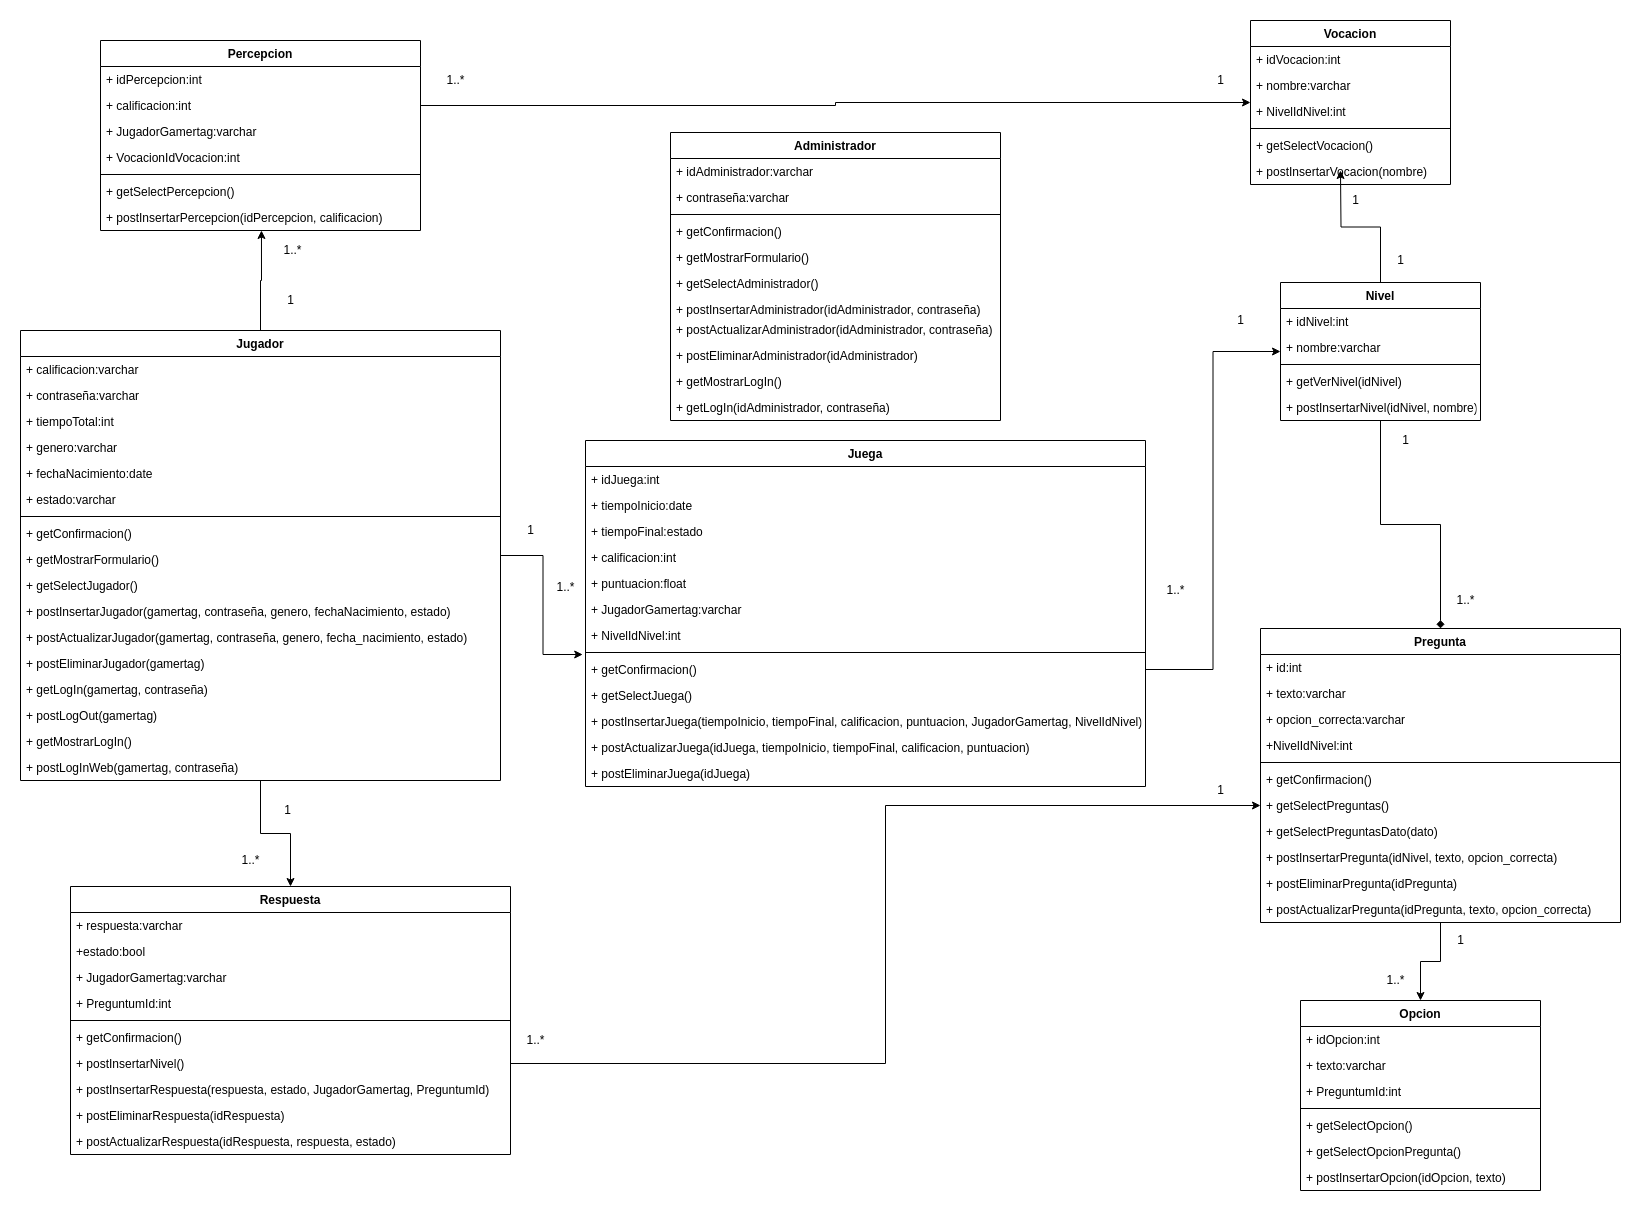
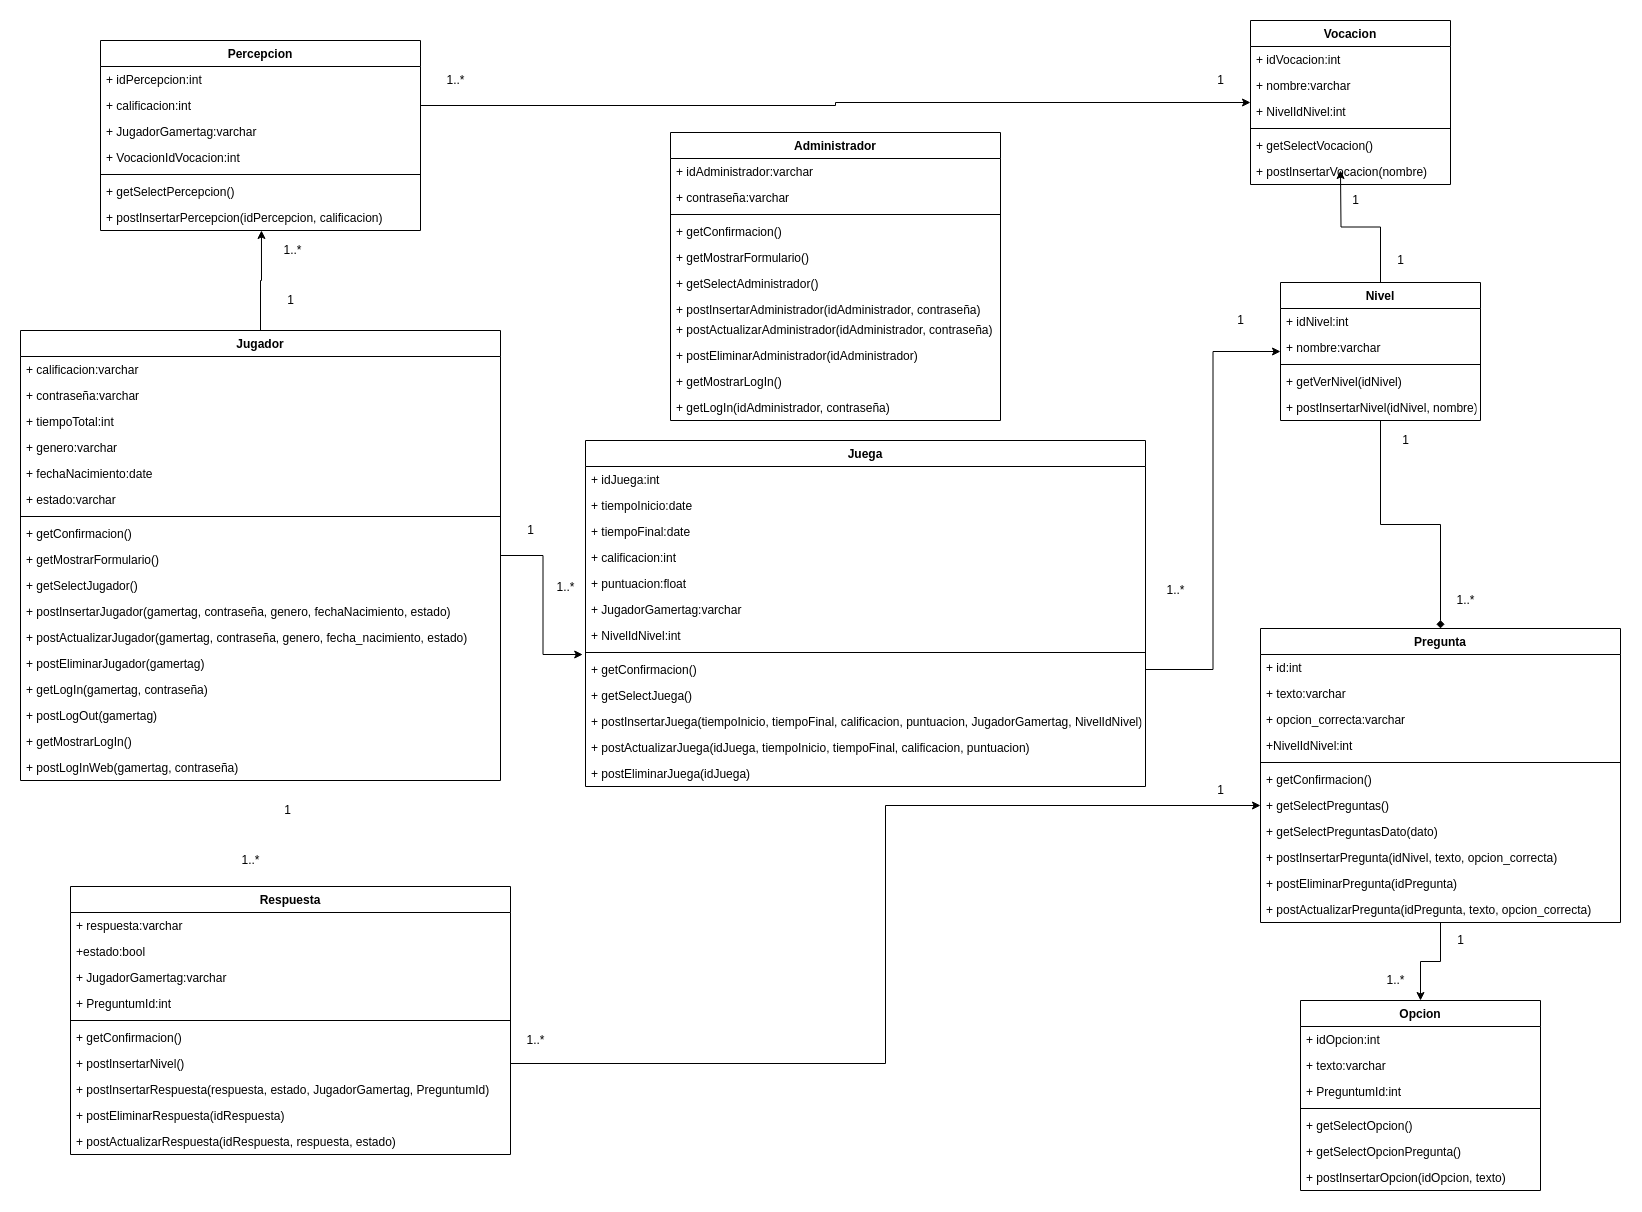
node "+ tiempoFinal:estado": label "+ tiempoFinal:estado" -> "+ tiempoFinal:date"
edge "Jugador" -> "Respuesta": removed
